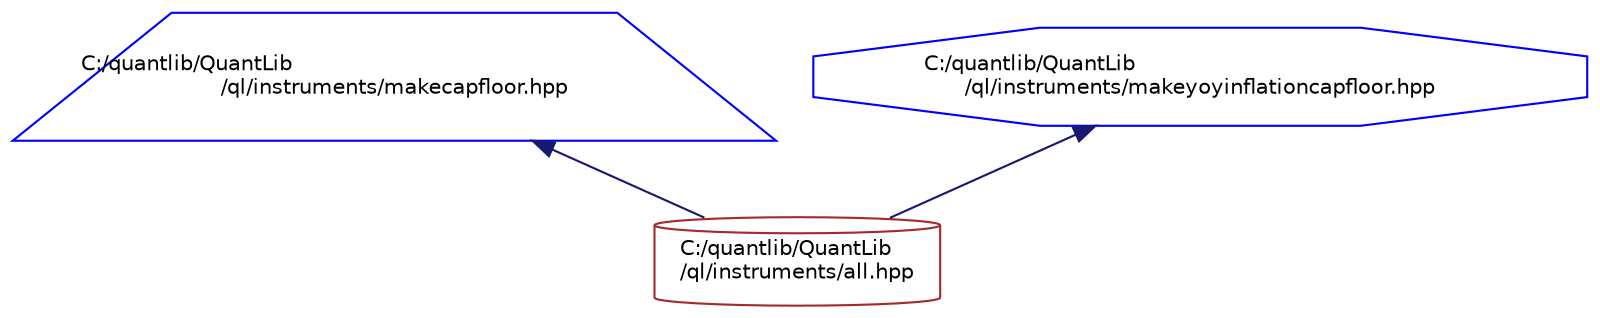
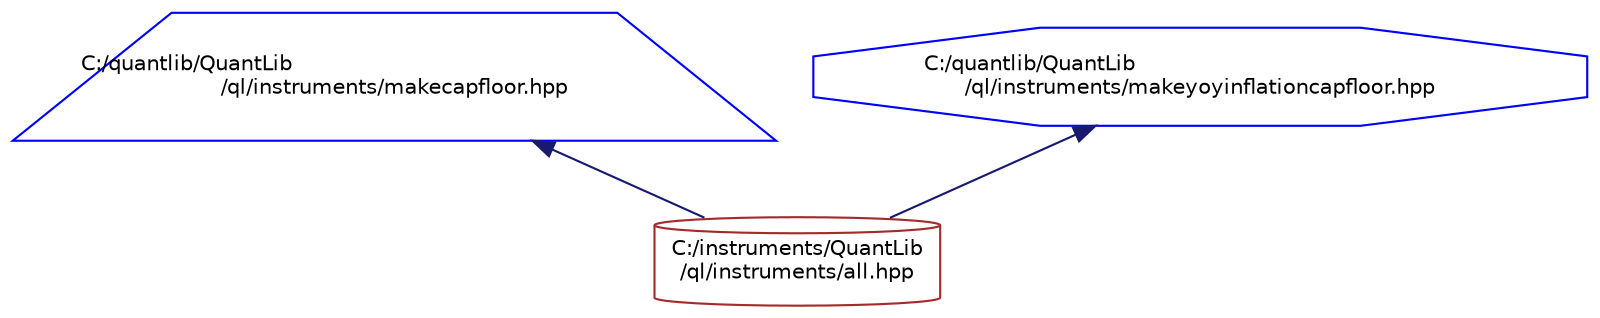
node "C:/quantlib/QuantLib /ql/instruments/all.hpp": label "C:/quantlib/QuantLib /ql/instruments/all.hpp" -> "C:/instruments/QuantLib /ql/instruments/all.hpp"
